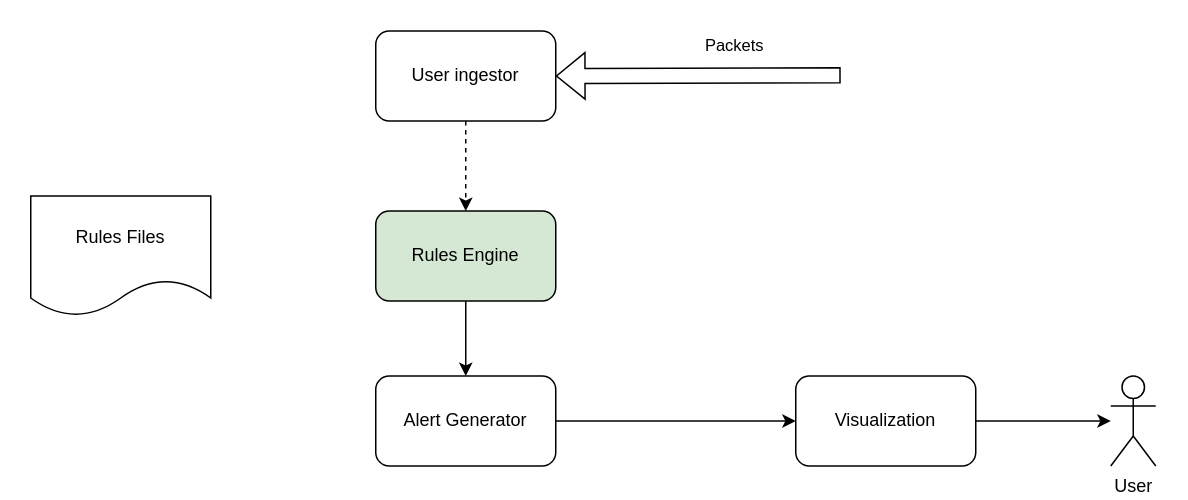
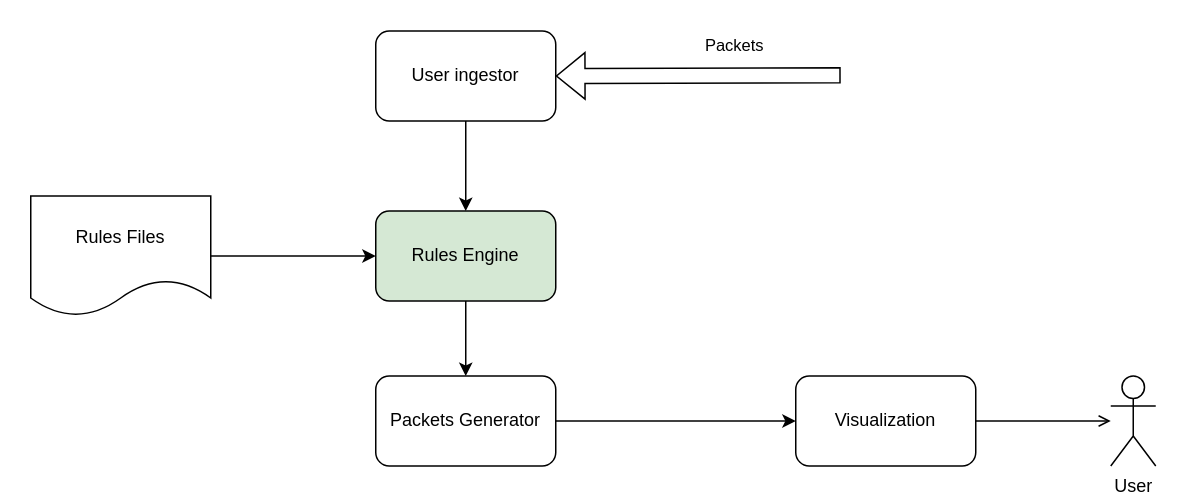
edge "User ingestor" -> "Rules Engine": style dashed -> solid
edge "Rules Files" -> "Rules Engine": added
node "Alert Generator": label "Alert Generator" -> "Packets Generator"
edge "Visualization" -> "User": arrowhead classic -> open
